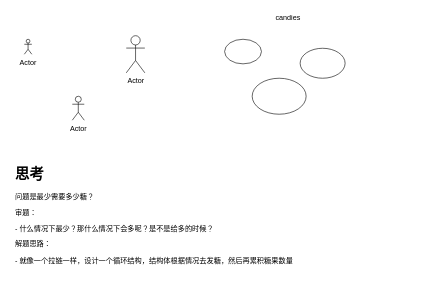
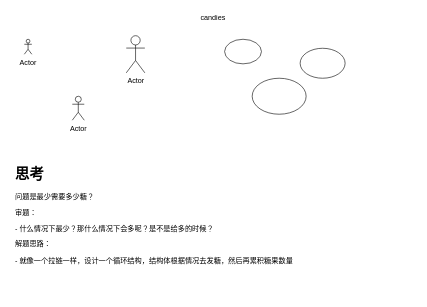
node "candies": moved (288, 18) -> (213, 18)
